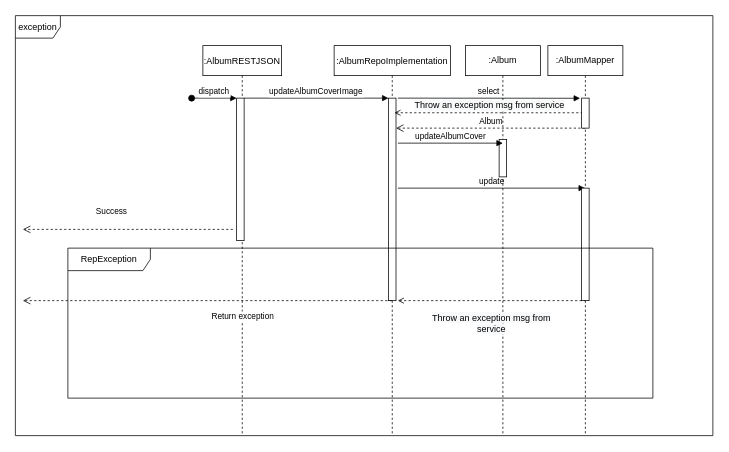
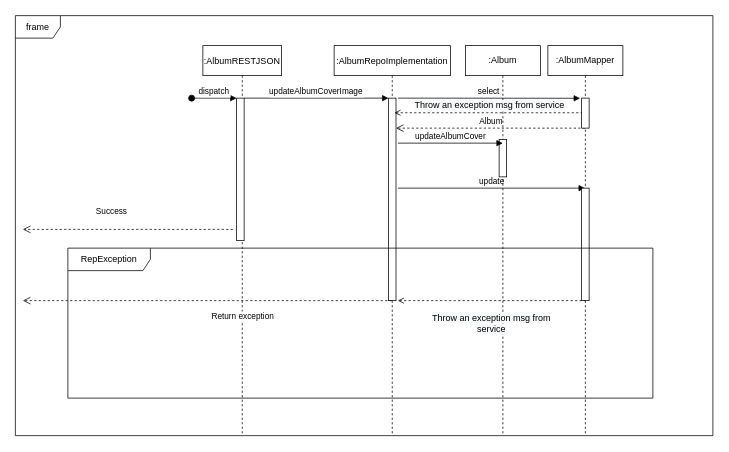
node "exception": label "exception" -> "frame"
